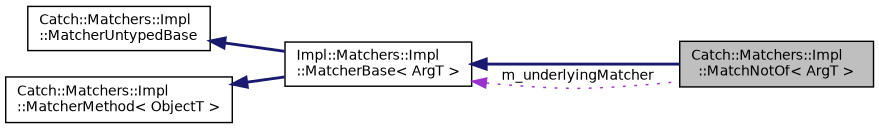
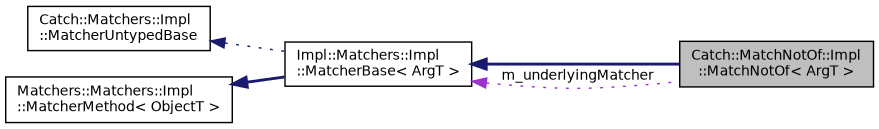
edge "Impl::Matchers::Impl ::MatcherBase< ArgT >" -> "Catch::Matchers::Impl ::MatcherUntypedBase": style bold -> dotted
node "Catch::Matchers::Impl ::MatchNotOf< ArgT >": label "Catch::Matchers::Impl ::MatchNotOf< ArgT >" -> "Catch::MatchNotOf::Impl ::MatchNotOf< ArgT >"
node "Catch::Matchers::Impl ::MatcherMethod< ObjectT >": label "Catch::Matchers::Impl ::MatcherMethod< ObjectT >" -> "Matchers::Matchers::Impl ::MatcherMethod< ObjectT >"
